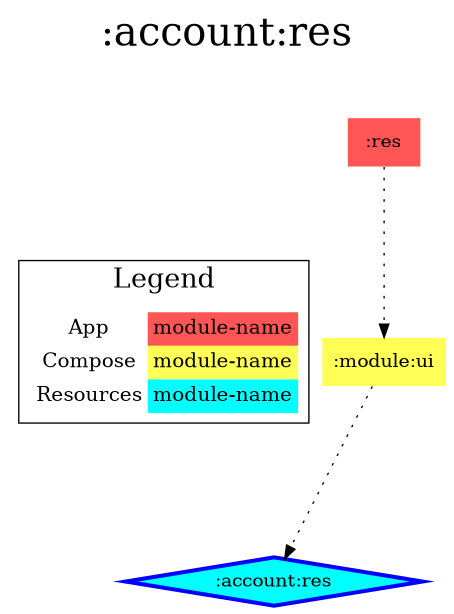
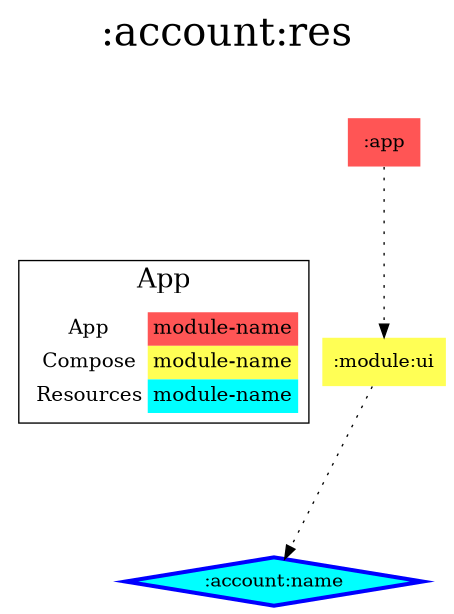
node ":res": label ":res" -> ":app"
cluster "Legend": label "Legend" -> "App"
node ":account:res": label ":account:res" -> ":account:name"
